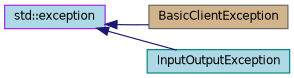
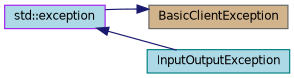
edge "BasicClientException" -> "std::exception": reversed
